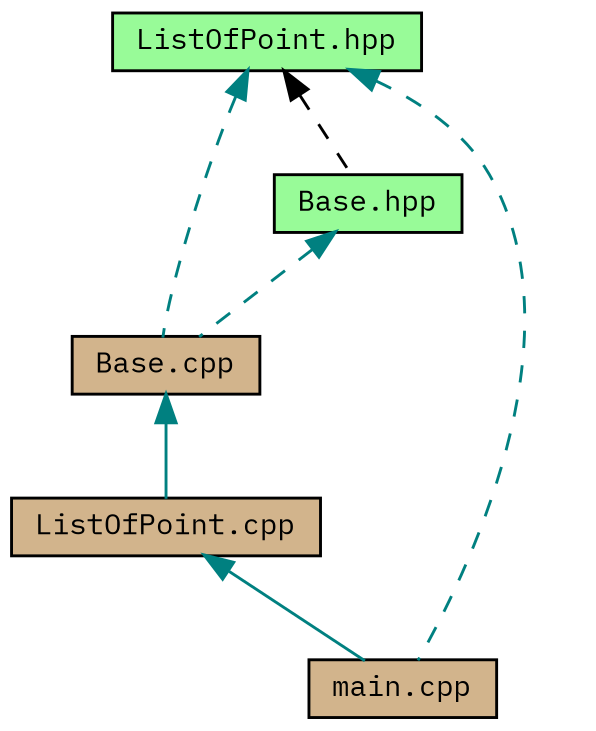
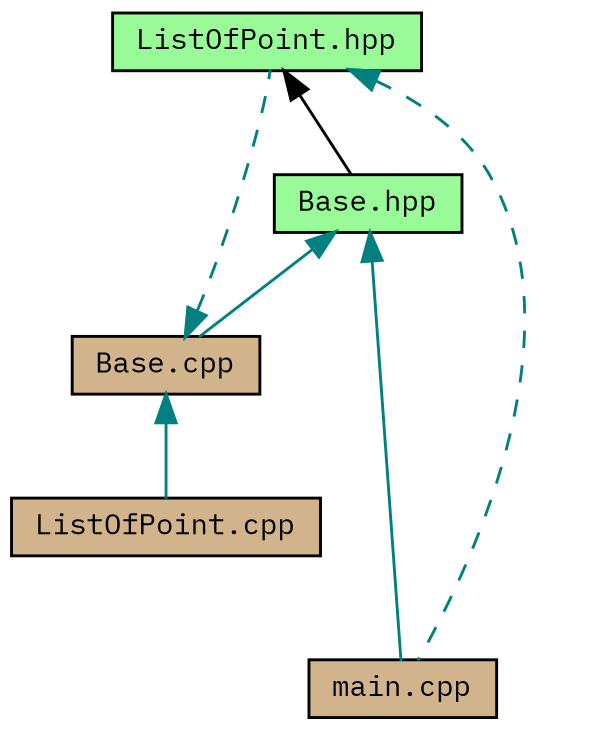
edge "Base.hpp" -> "ListOfPoint.hpp": style dashed -> solid
edge "Base.cpp" -> "ListOfPoint.hpp": reversed
edge "Base.cpp" -> "Base.hpp": style dashed -> solid
edge "main.cpp" -> "ListOfPoint.cpp": now "main.cpp" -> "Base.hpp"
